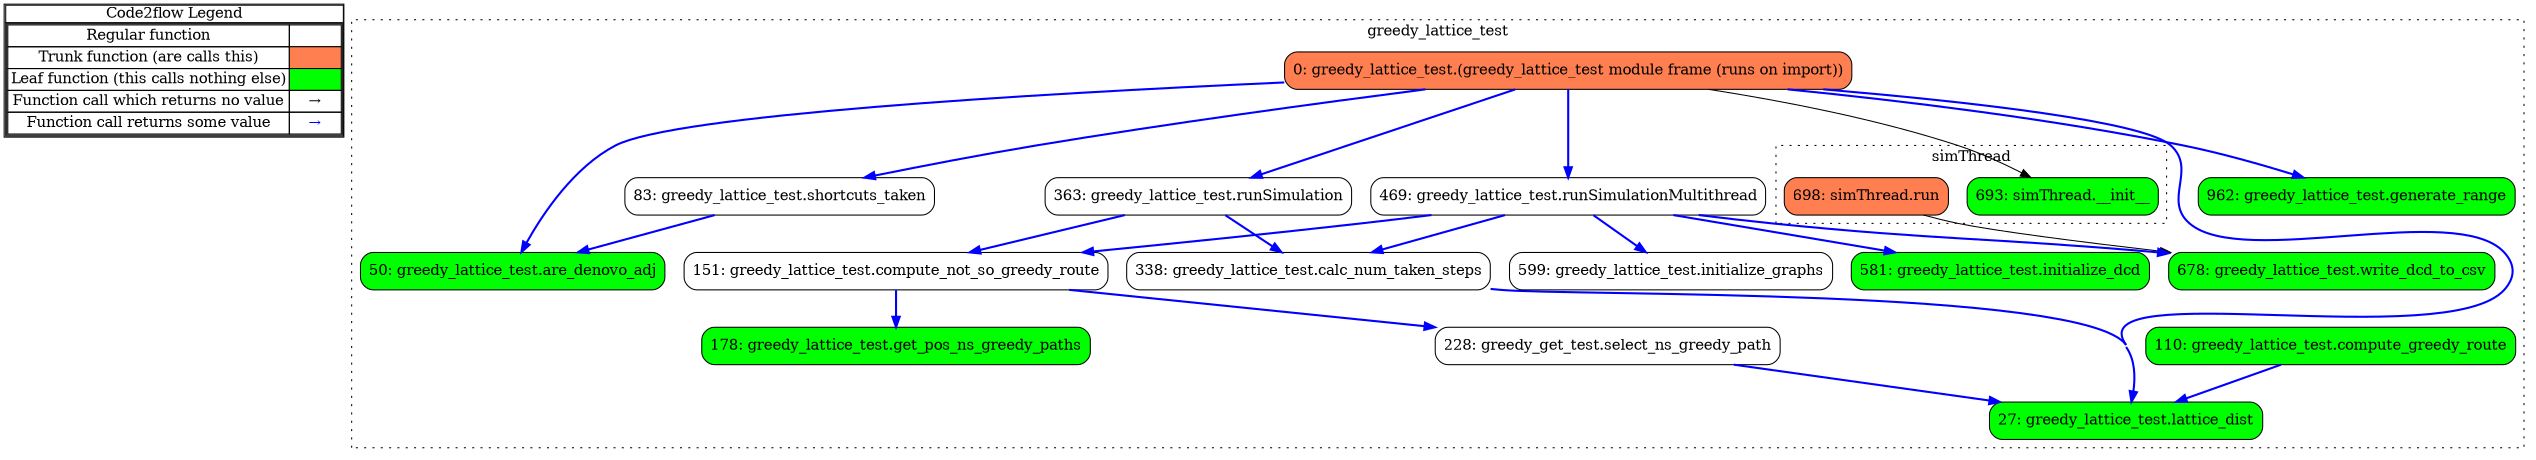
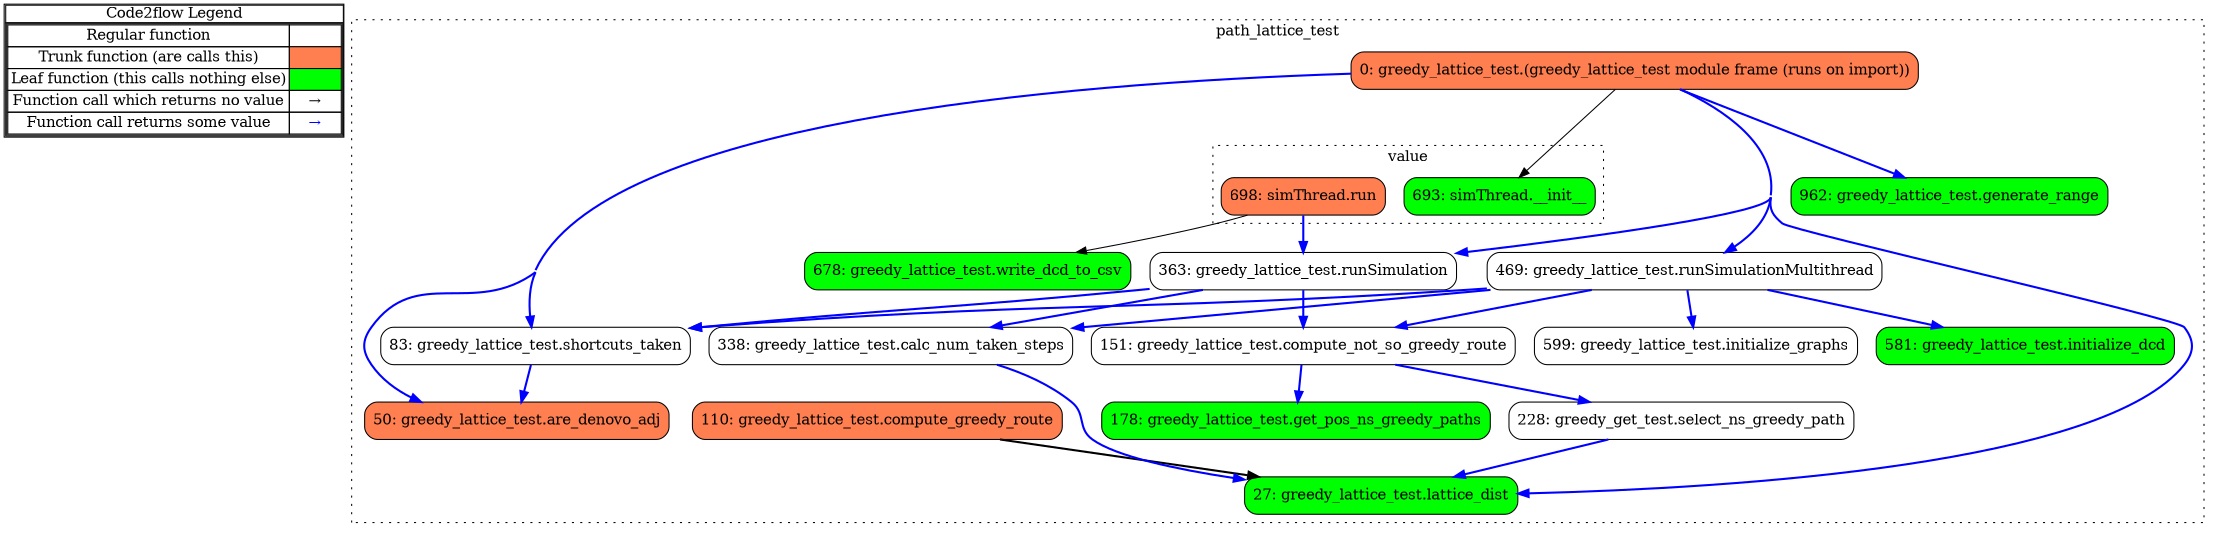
cluster "greedy_lattice_test": label "greedy_lattice_test" -> "path_lattice_test"
cluster "simThread": label "simThread" -> "value"
edge "698: simThread.run" -> "363: greedy_lattice_test.runSimulation": added
edge "469: greedy_lattice_test.runSimulationMultithread" -> "678: greedy_lattice_test.write_dcd_to_csv": now "469: greedy_lattice_test.runSimulationMultithread" -> "83: greedy_lattice_test.shortcuts_taken"
node "50: greedy_lattice_test.are_denovo_adj": fillcolor green -> coral
edge "363: greedy_lattice_test.runSimulation" -> "83: greedy_lattice_test.shortcuts_taken": added
node "110: greedy_lattice_test.compute_greedy_route": fillcolor green -> coral
edge "110: greedy_lattice_test.compute_greedy_route" -> "27: greedy_lattice_test.lattice_dist": color blue -> black
